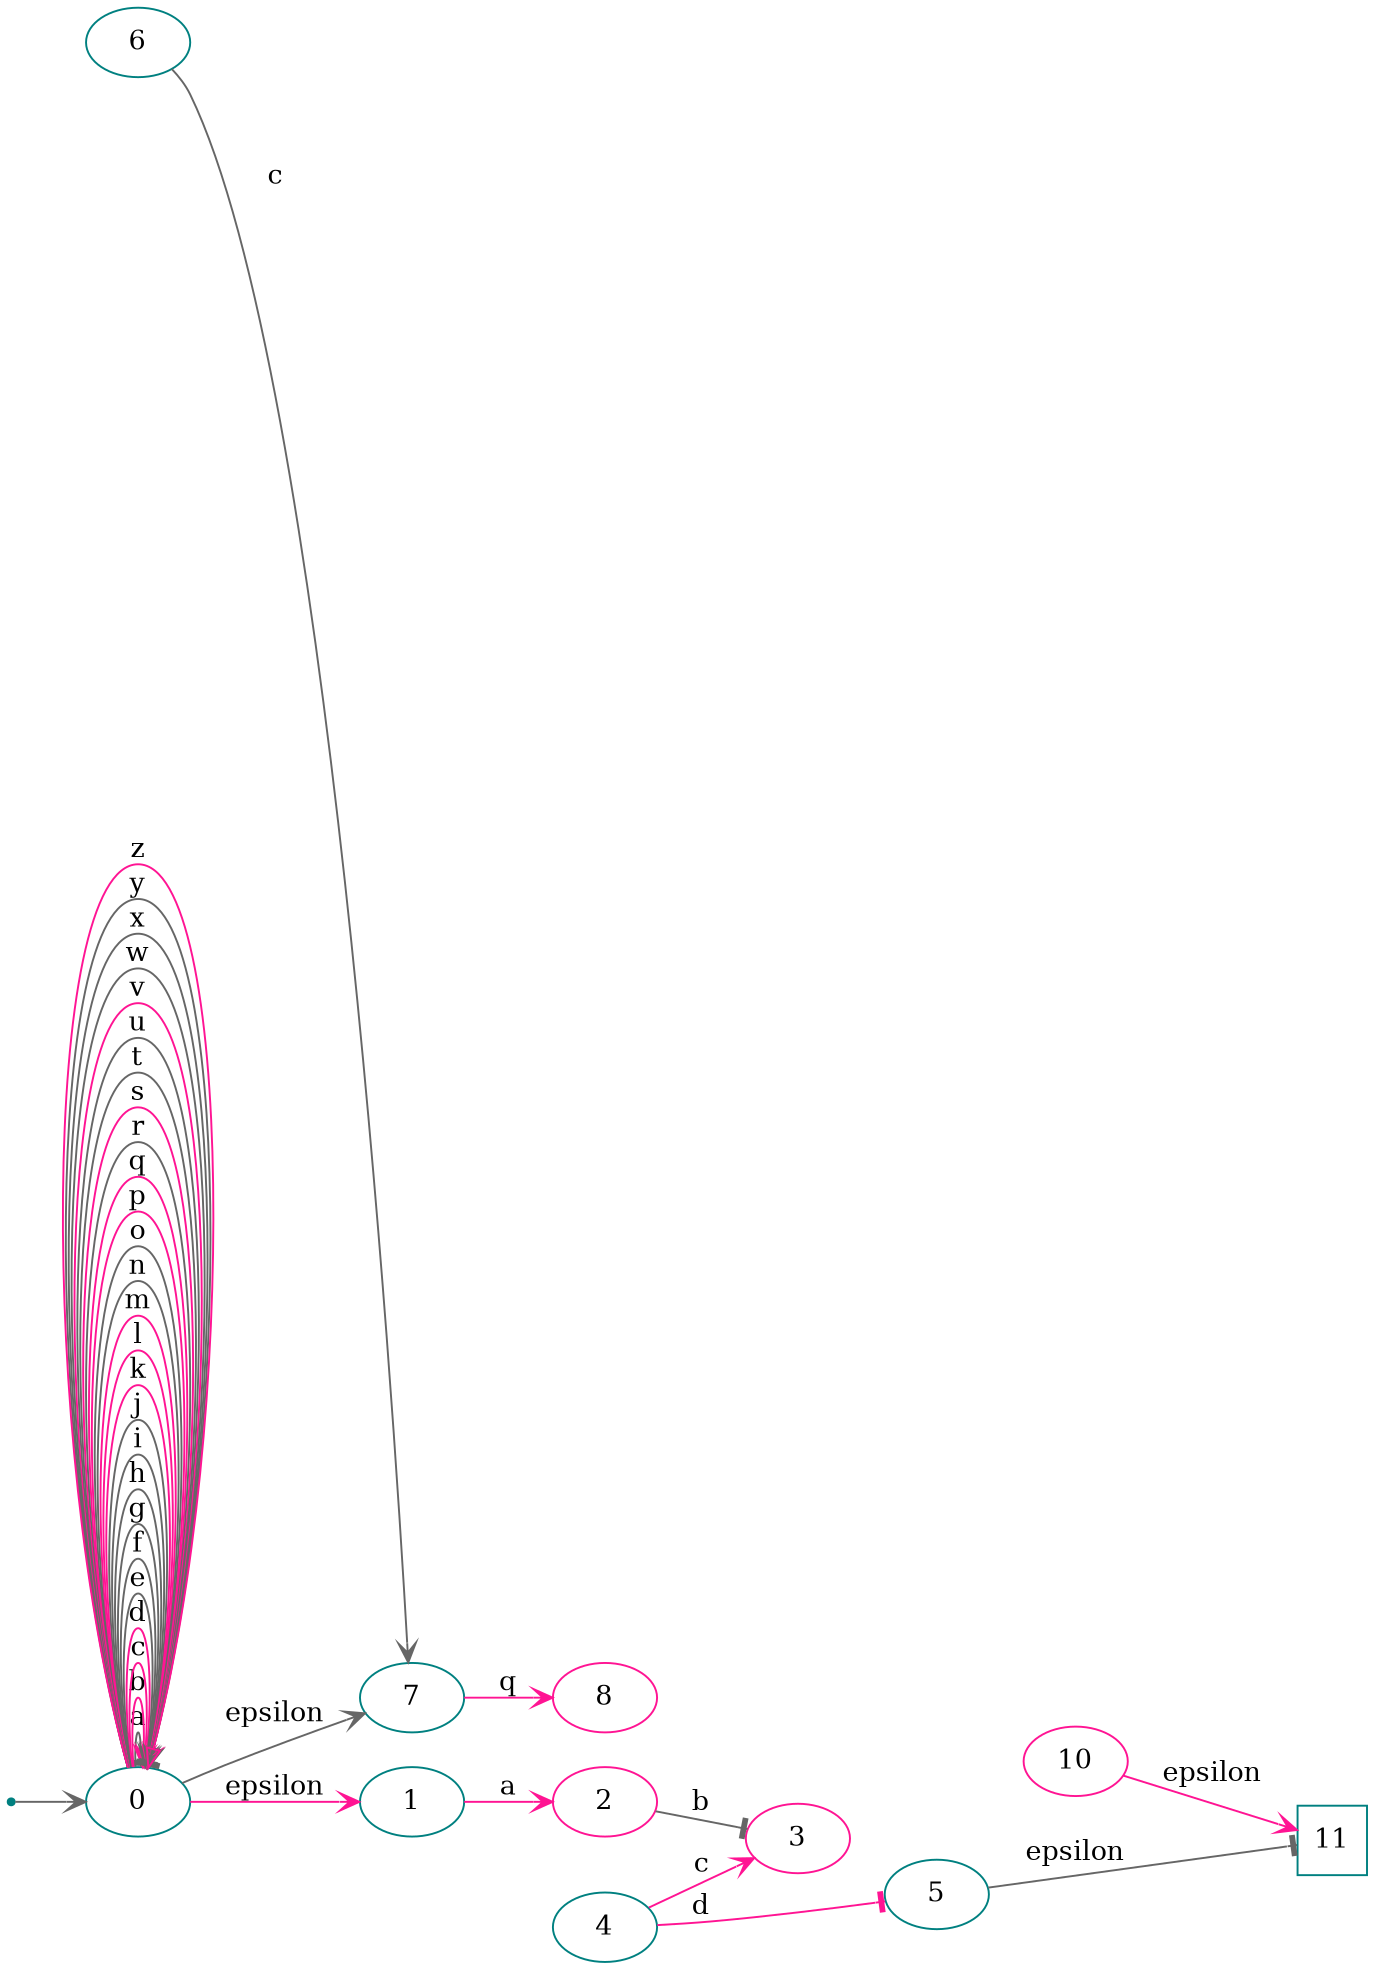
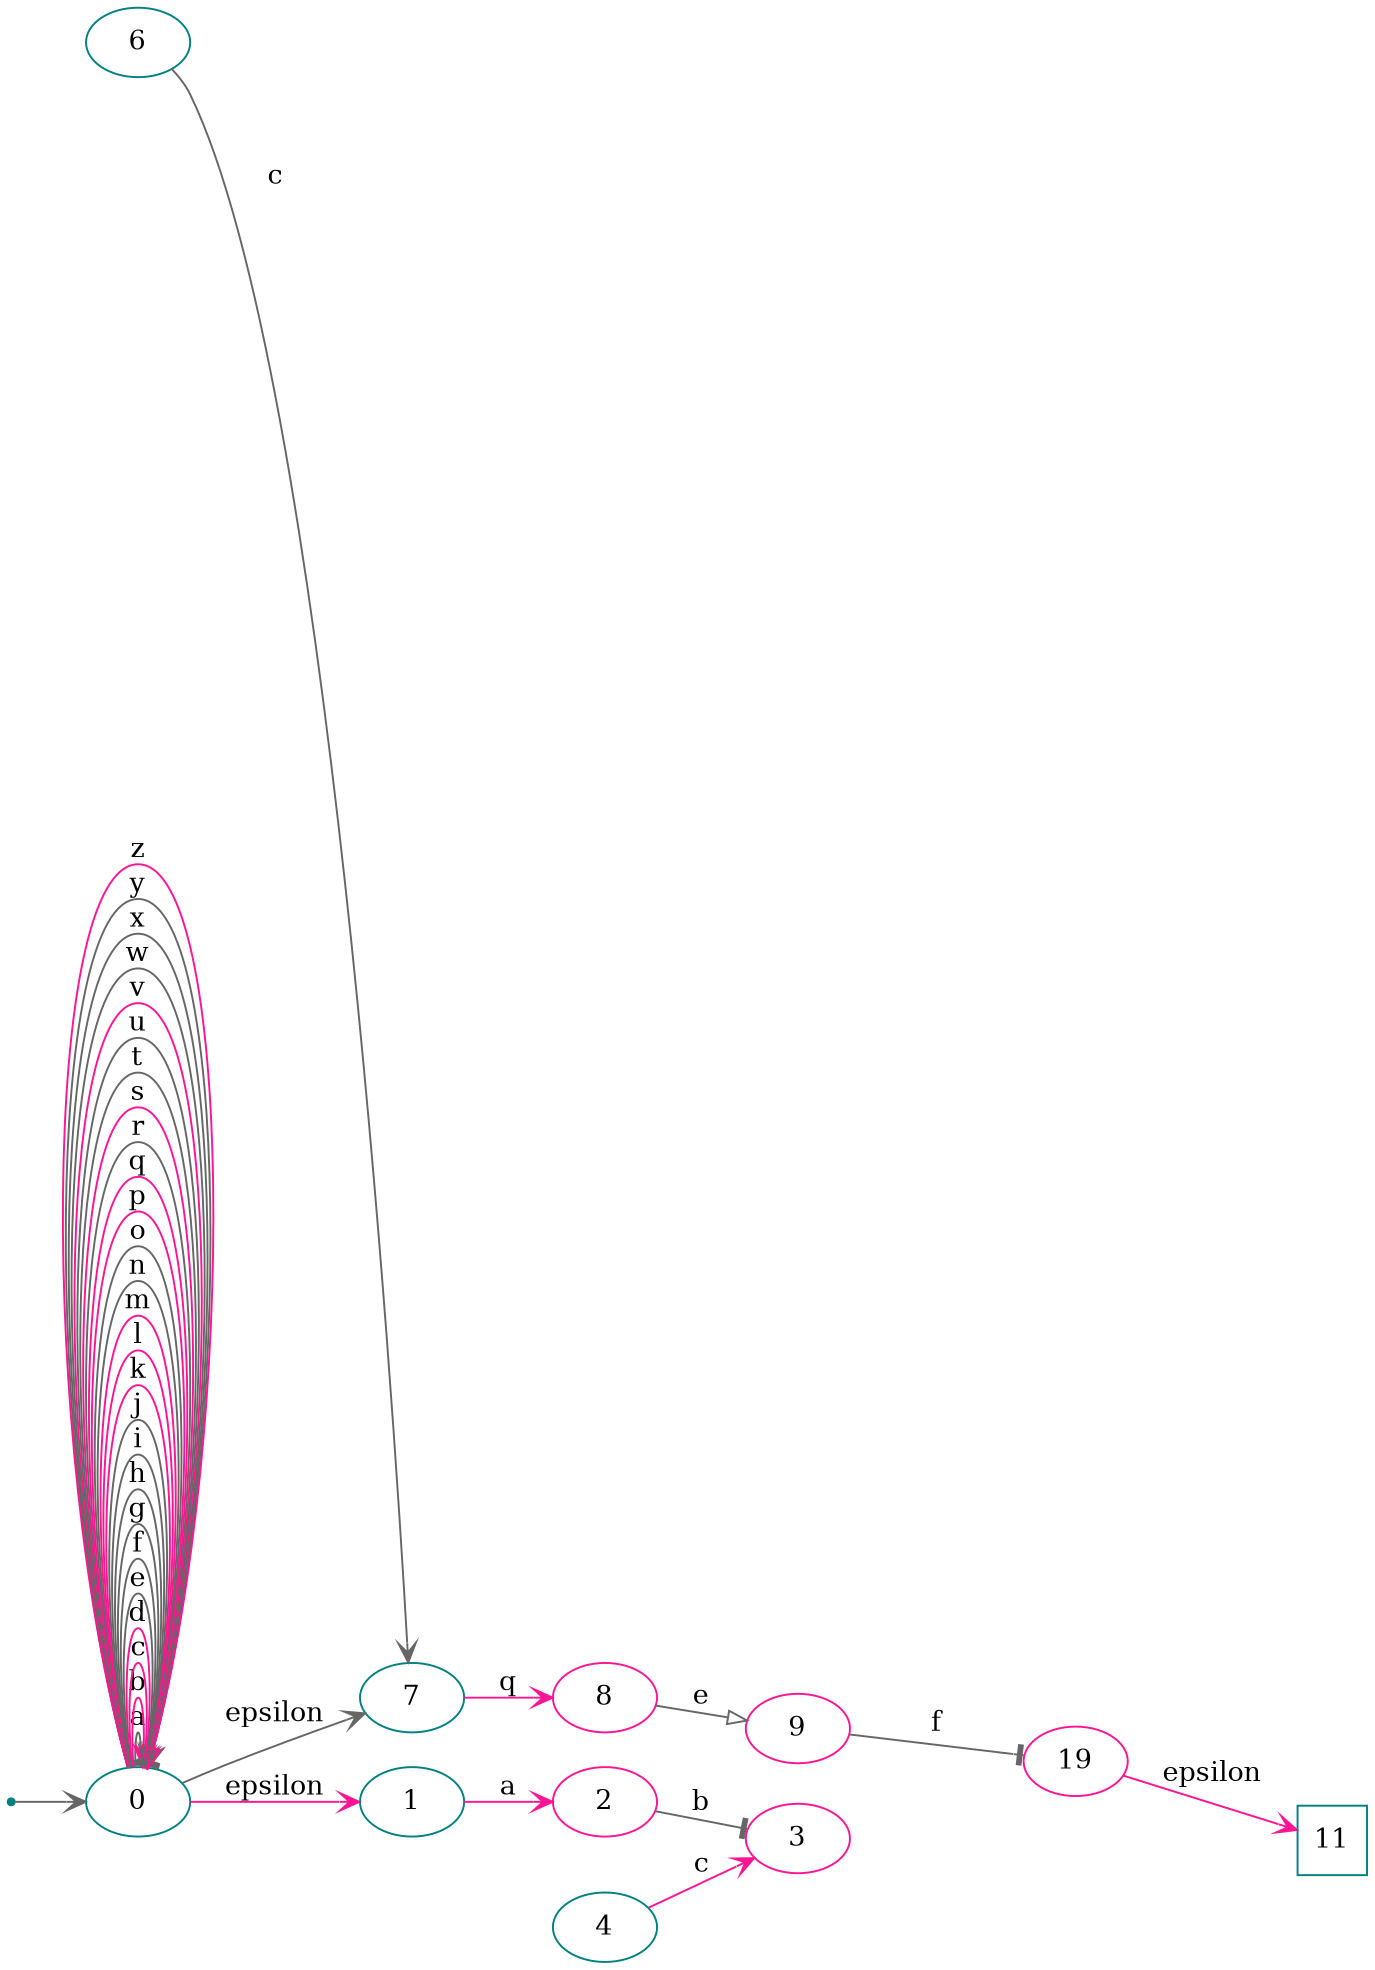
node "9": added
node "10": label "10" -> "19"
node "5": removed
